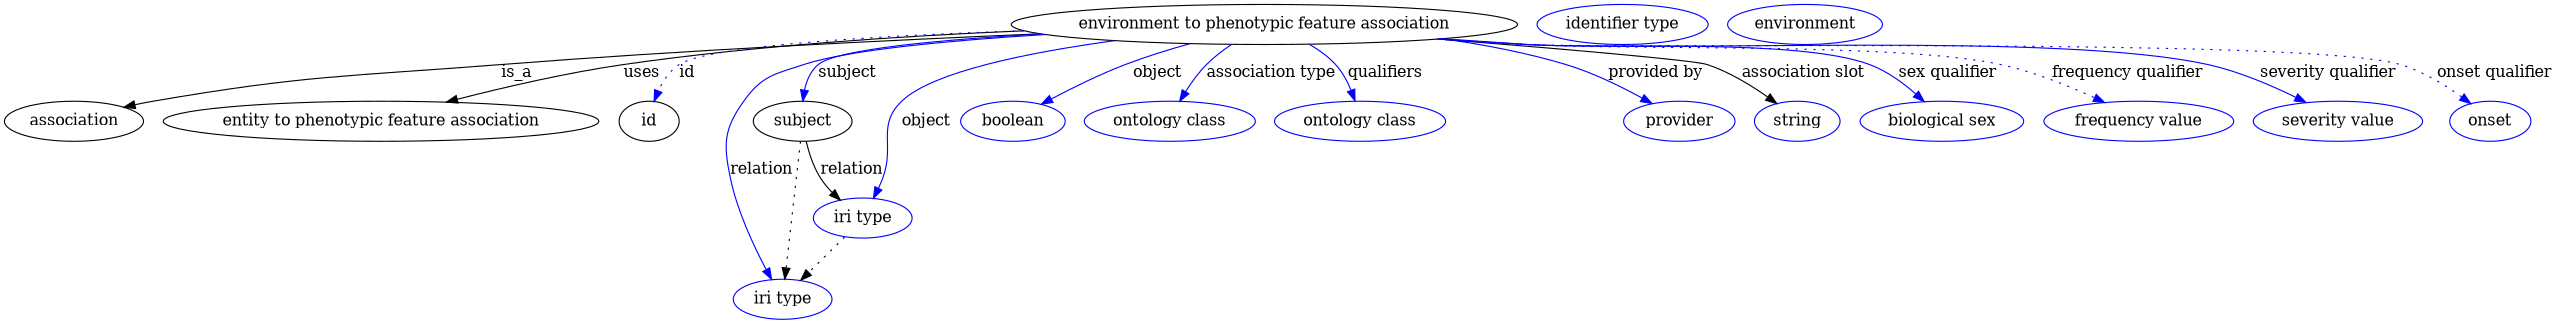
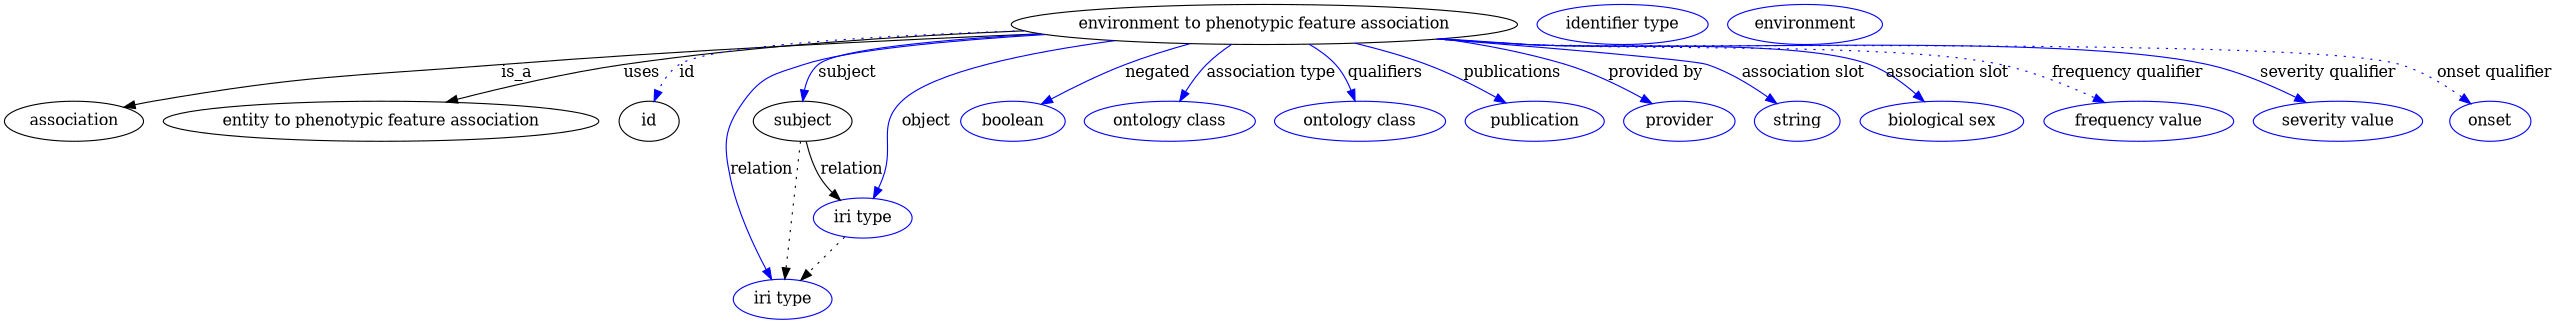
edge "environment to phenotypic feature association" -> "string": color black -> blue
edge "environment to phenotypic feature association" -> "boolean": label "object" -> "negated"
edge "environment to phenotypic feature association" -> "biological sex": label "sex qualifier" -> "association slot"
node "publication": added
